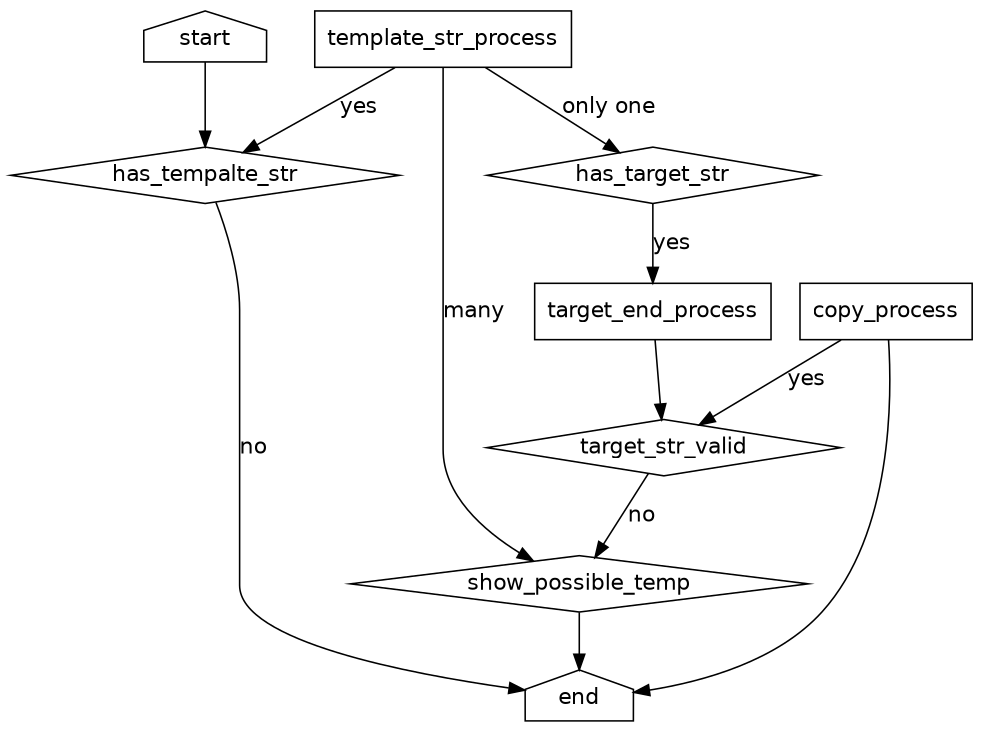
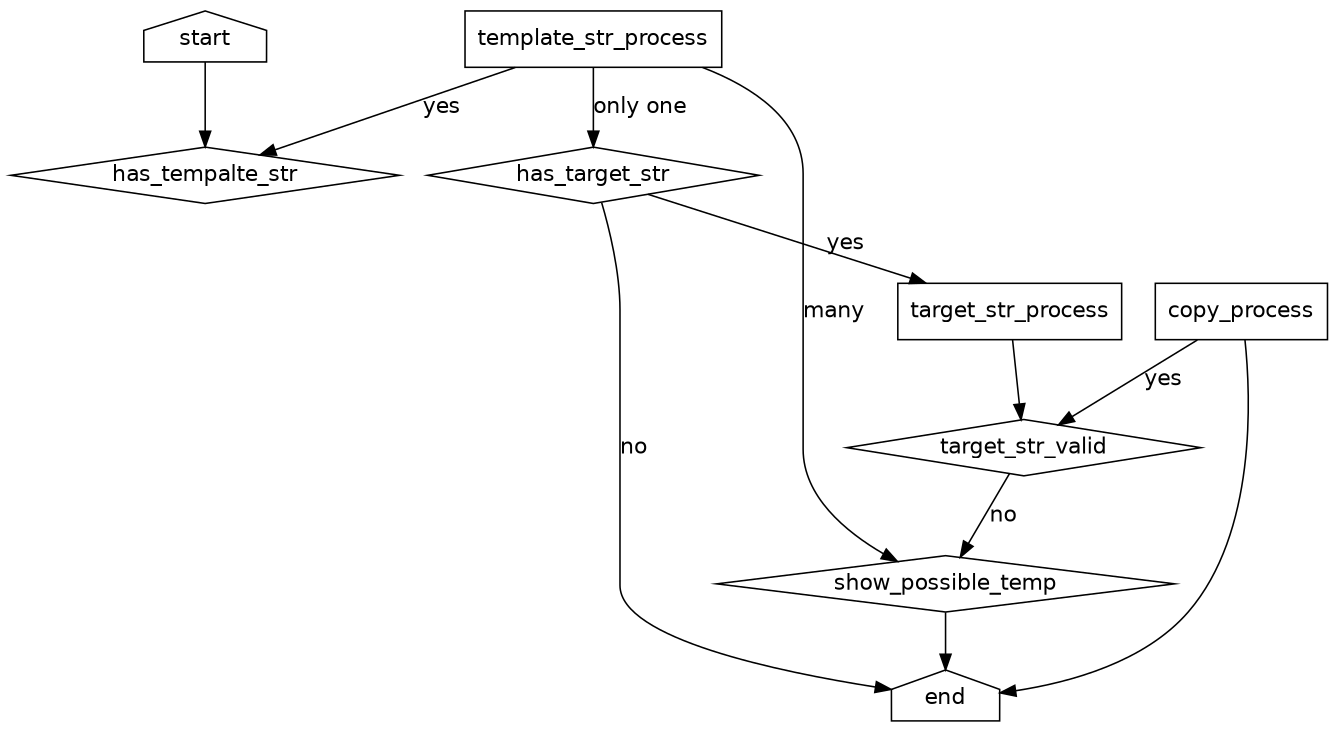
node "target_end_process": label "target_end_process" -> "target_str_process"
edge "has_tempalte_str" -> "end": now "has_target_str" -> "end"
